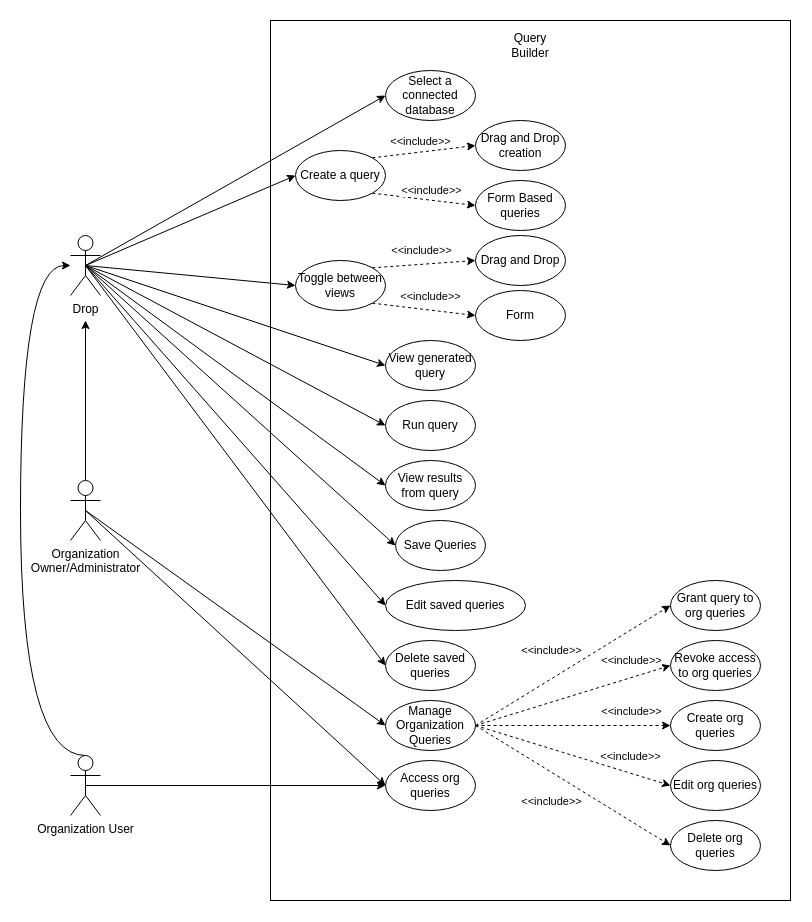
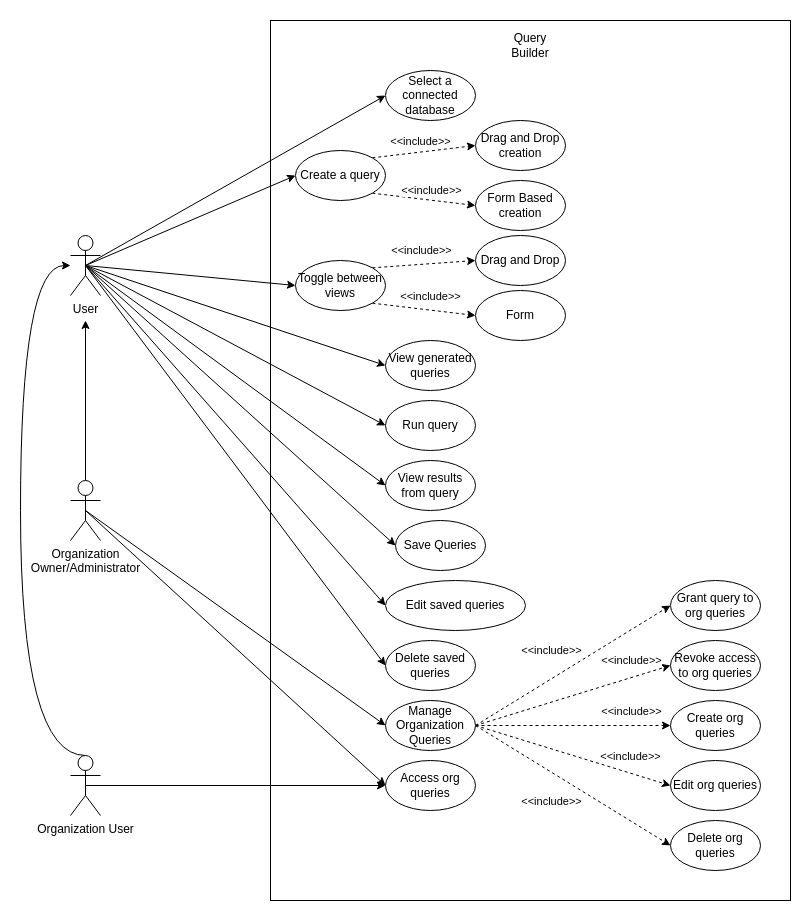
node "Form Based queries": label "Form Based queries" -> "Form Based creation"
node "Drop": label "Drop" -> "User"
node "View generated query": label "View generated query" -> "View generated queries"
